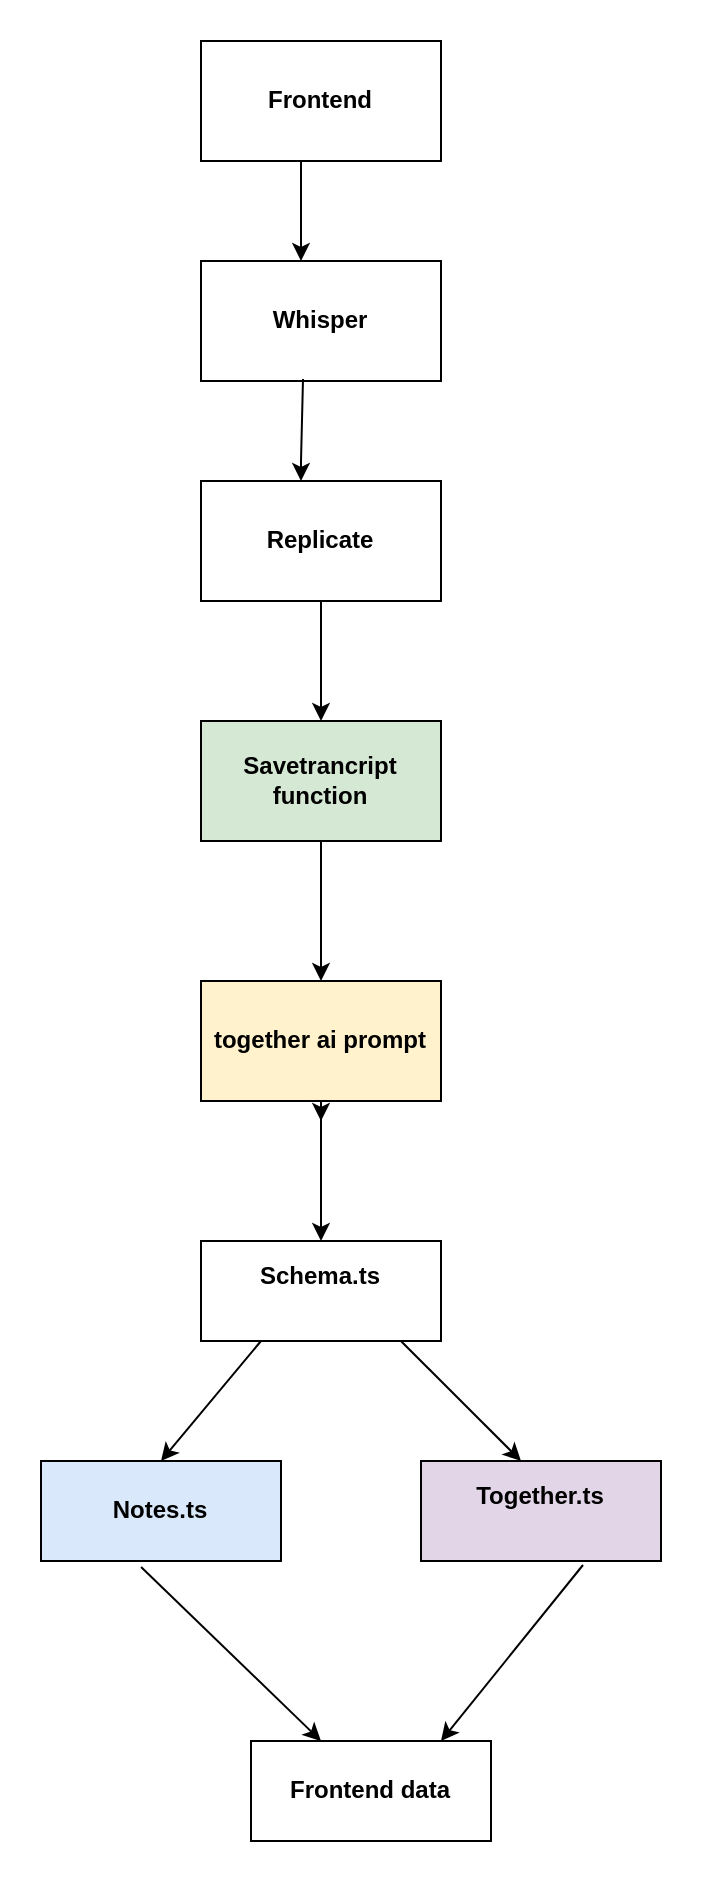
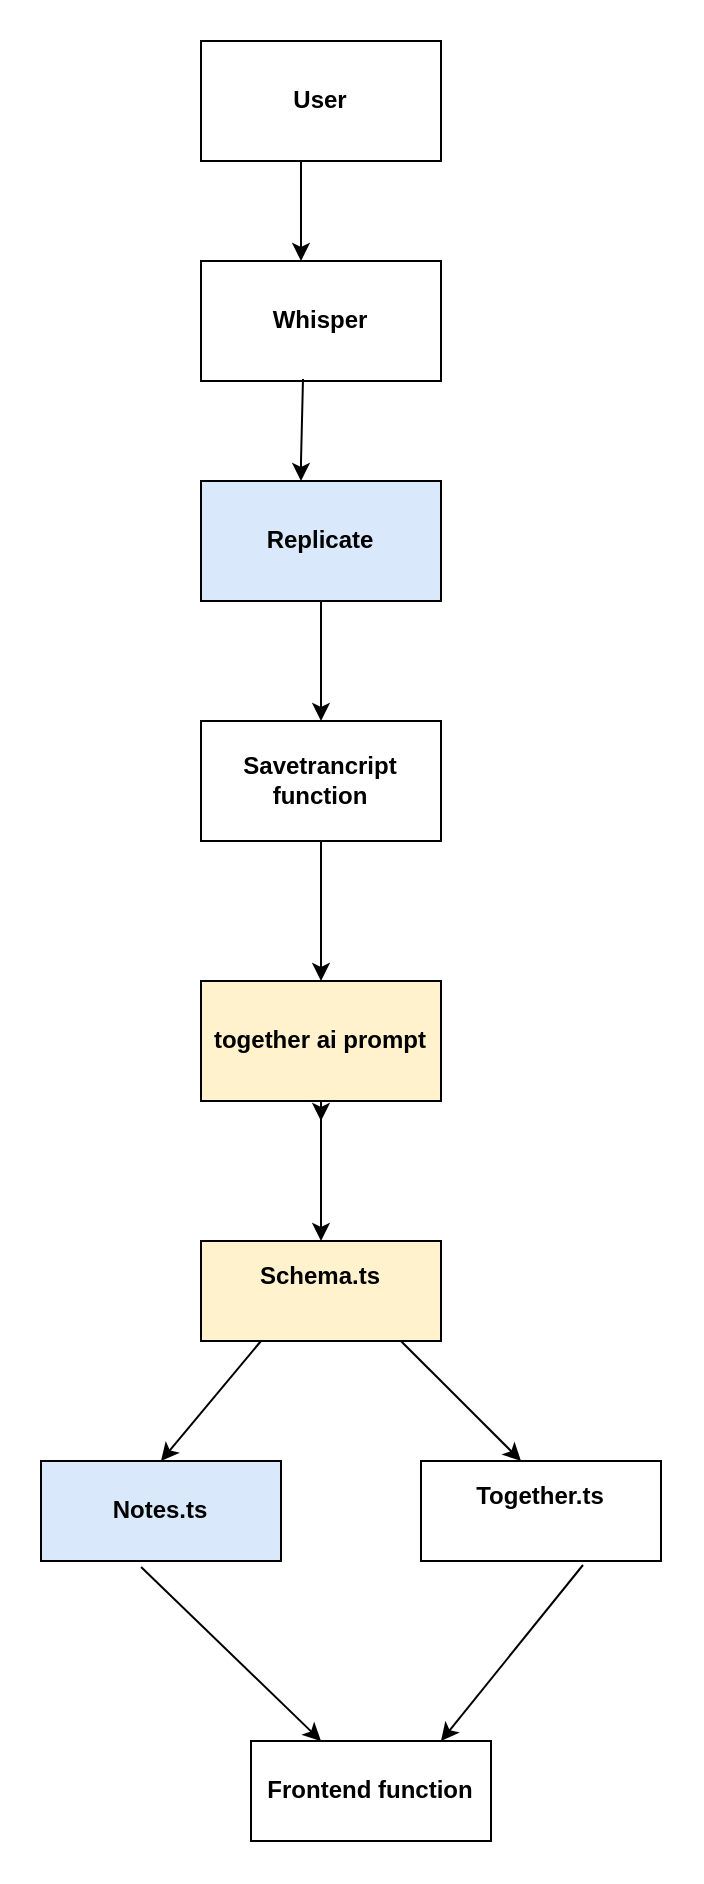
node "Frontend": label "Frontend" -> "User"
node "Replicate": fillcolor #ffffff -> #dae8fc
node "Savetrancript function": fillcolor #d5e8d4 -> #ffffff
node "Schema.ts": fillcolor #ffffff -> #fff2cc
node "Together.ts": fillcolor #e1d5e7 -> #ffffff
node "Frontend data": label "Frontend data" -> "Frontend function"
